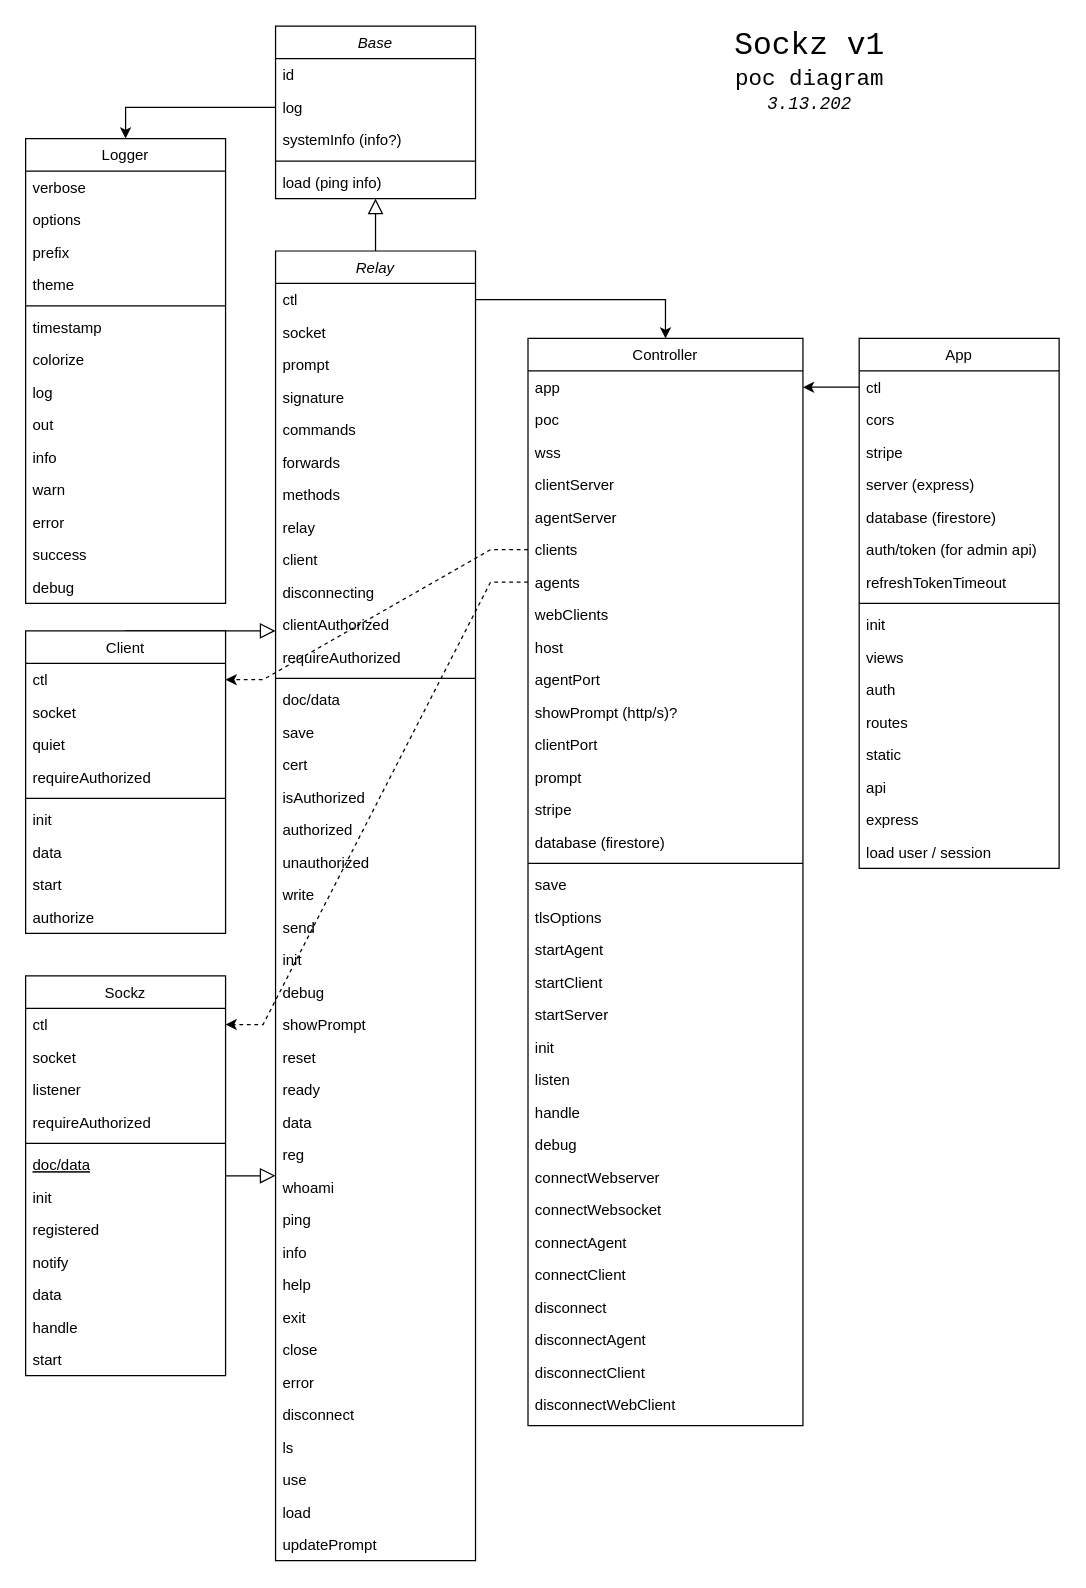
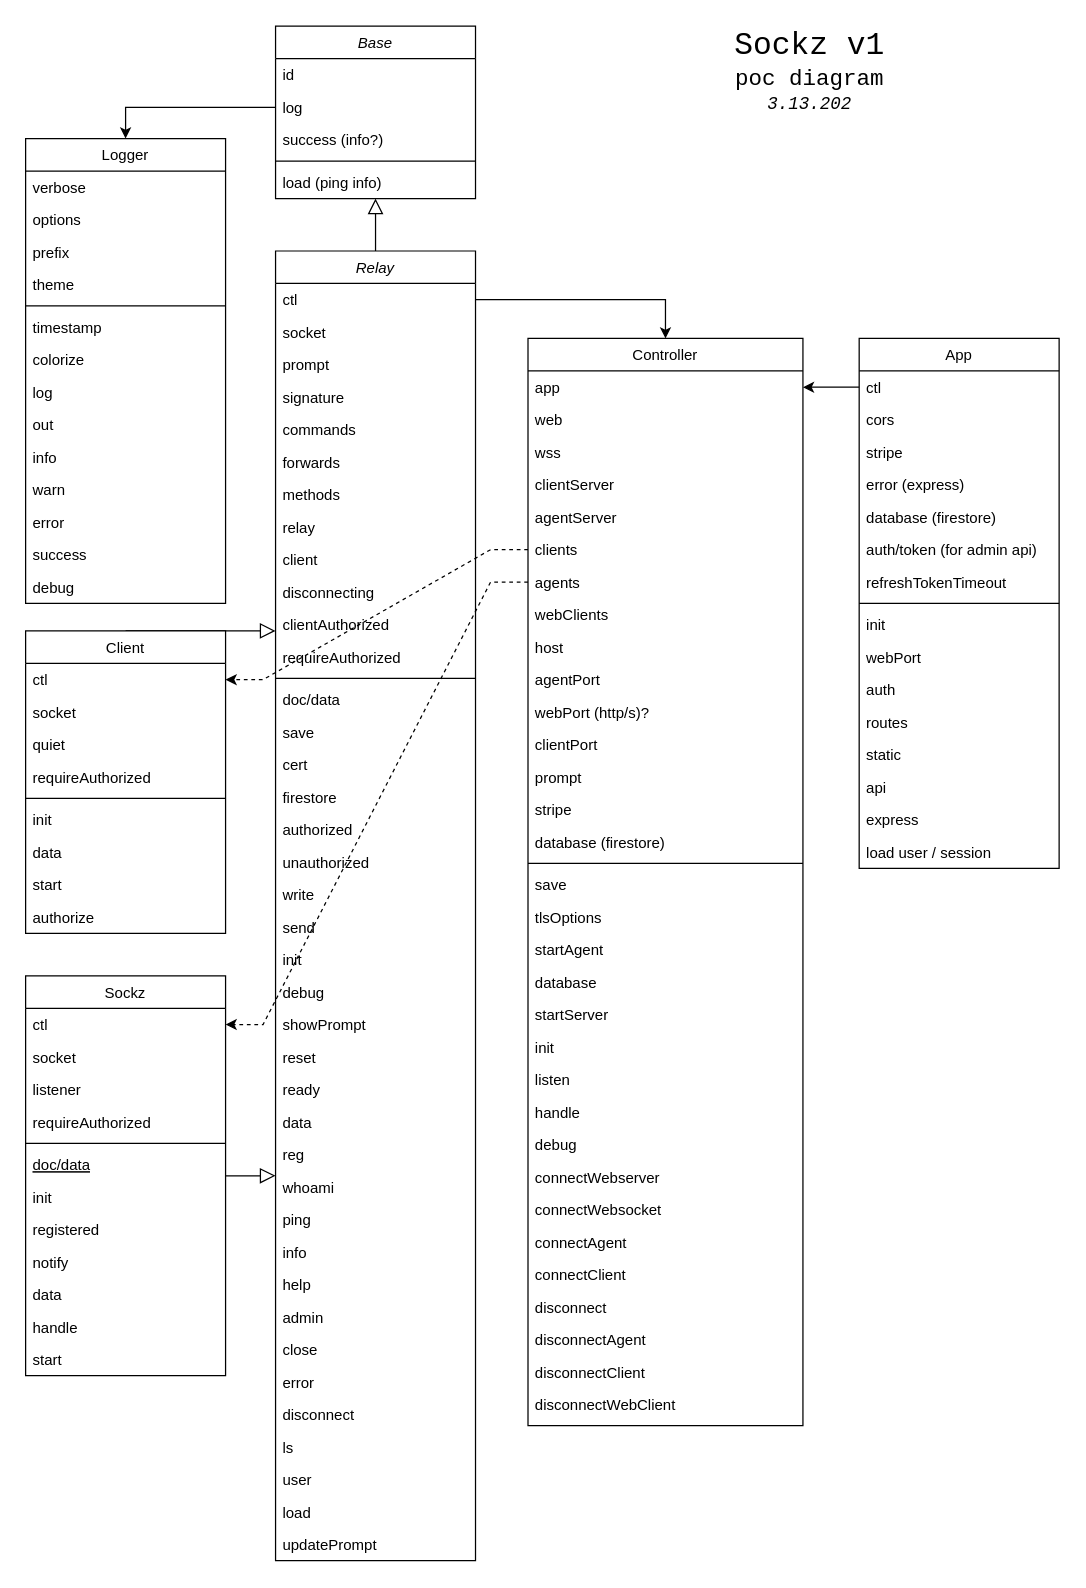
node "systemInfo (info?)": label "systemInfo (info?)" -> "success (info?)"
node "poc": label "poc" -> "web"
node "server (express)": label "server (express)" -> "error (express)"
node "views": label "views" -> "webPort"
node "showPrompt (http/s)?": label "showPrompt (http/s)?" -> "webPort (http/s)?"
node "isAuthorized": label "isAuthorized" -> "firestore"
node "startClient": label "startClient" -> "database"
node "exit": label "exit" -> "admin"
node "use": label "use" -> "user"
